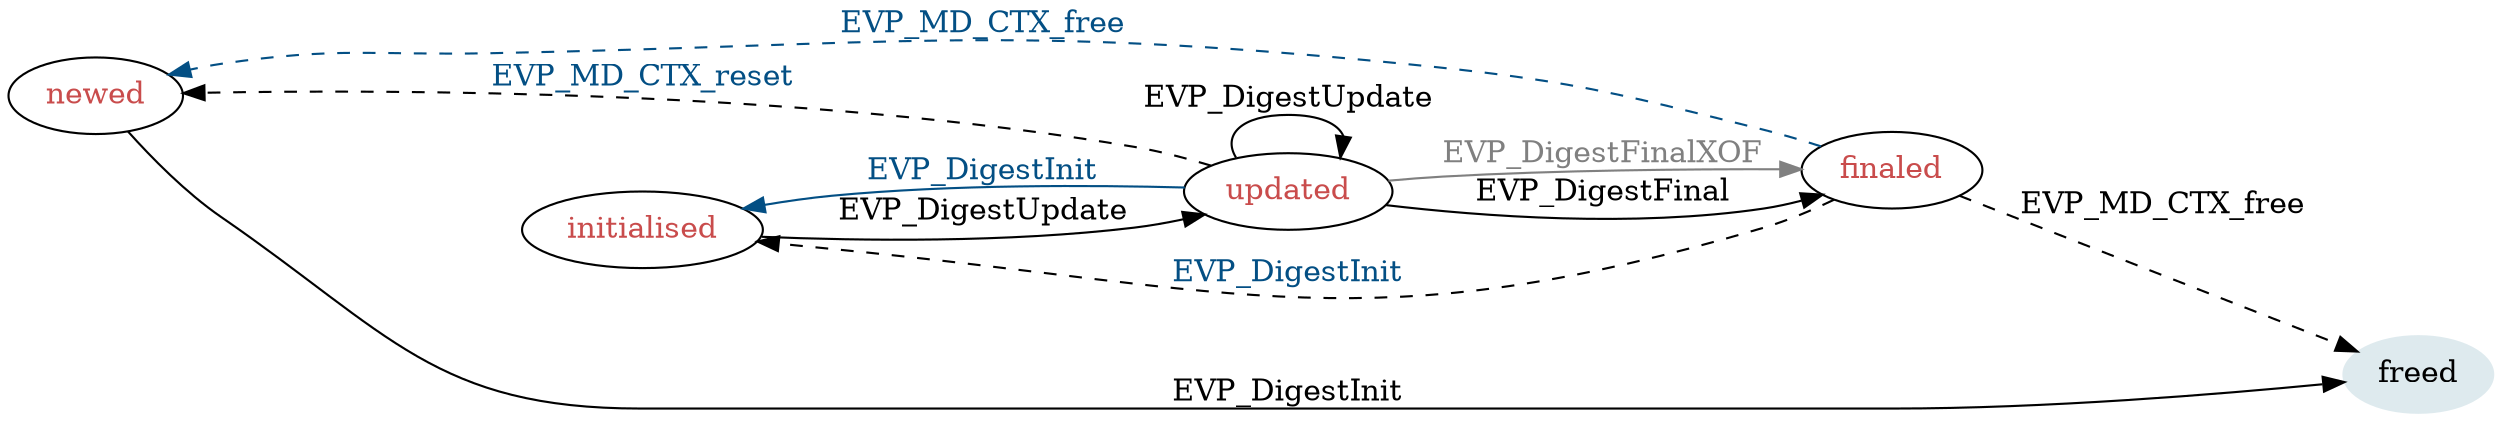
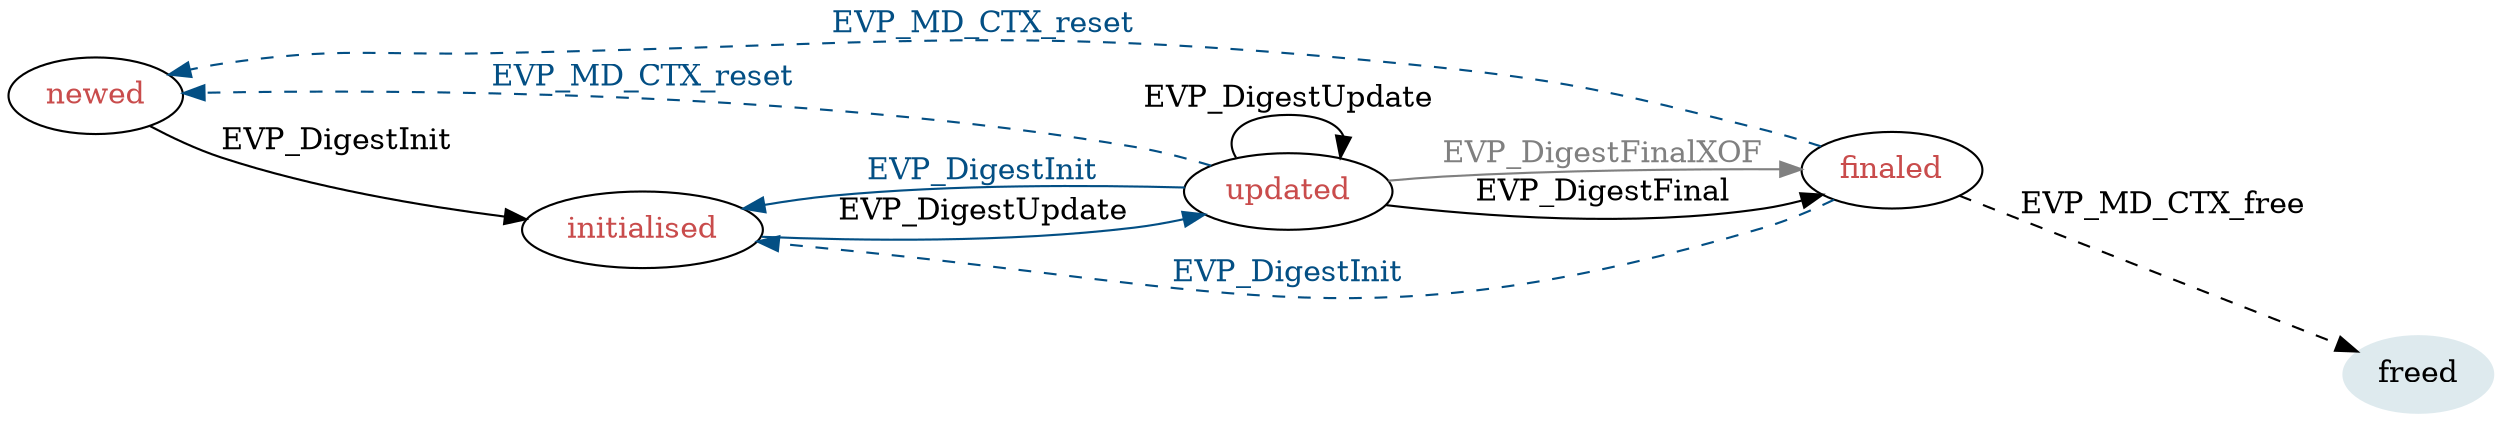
edge "finaled" -> "newed": label "EVP_MD_CTX_free" -> "EVP_MD_CTX_reset"
edge "updated" -> "newed": color black -> #034f84
edge "initialised" -> "updated": color black -> #034f84
edge "finaled" -> "initialised": color black -> #034f84
edge "newed" -> "freed": now "newed" -> "initialised"
